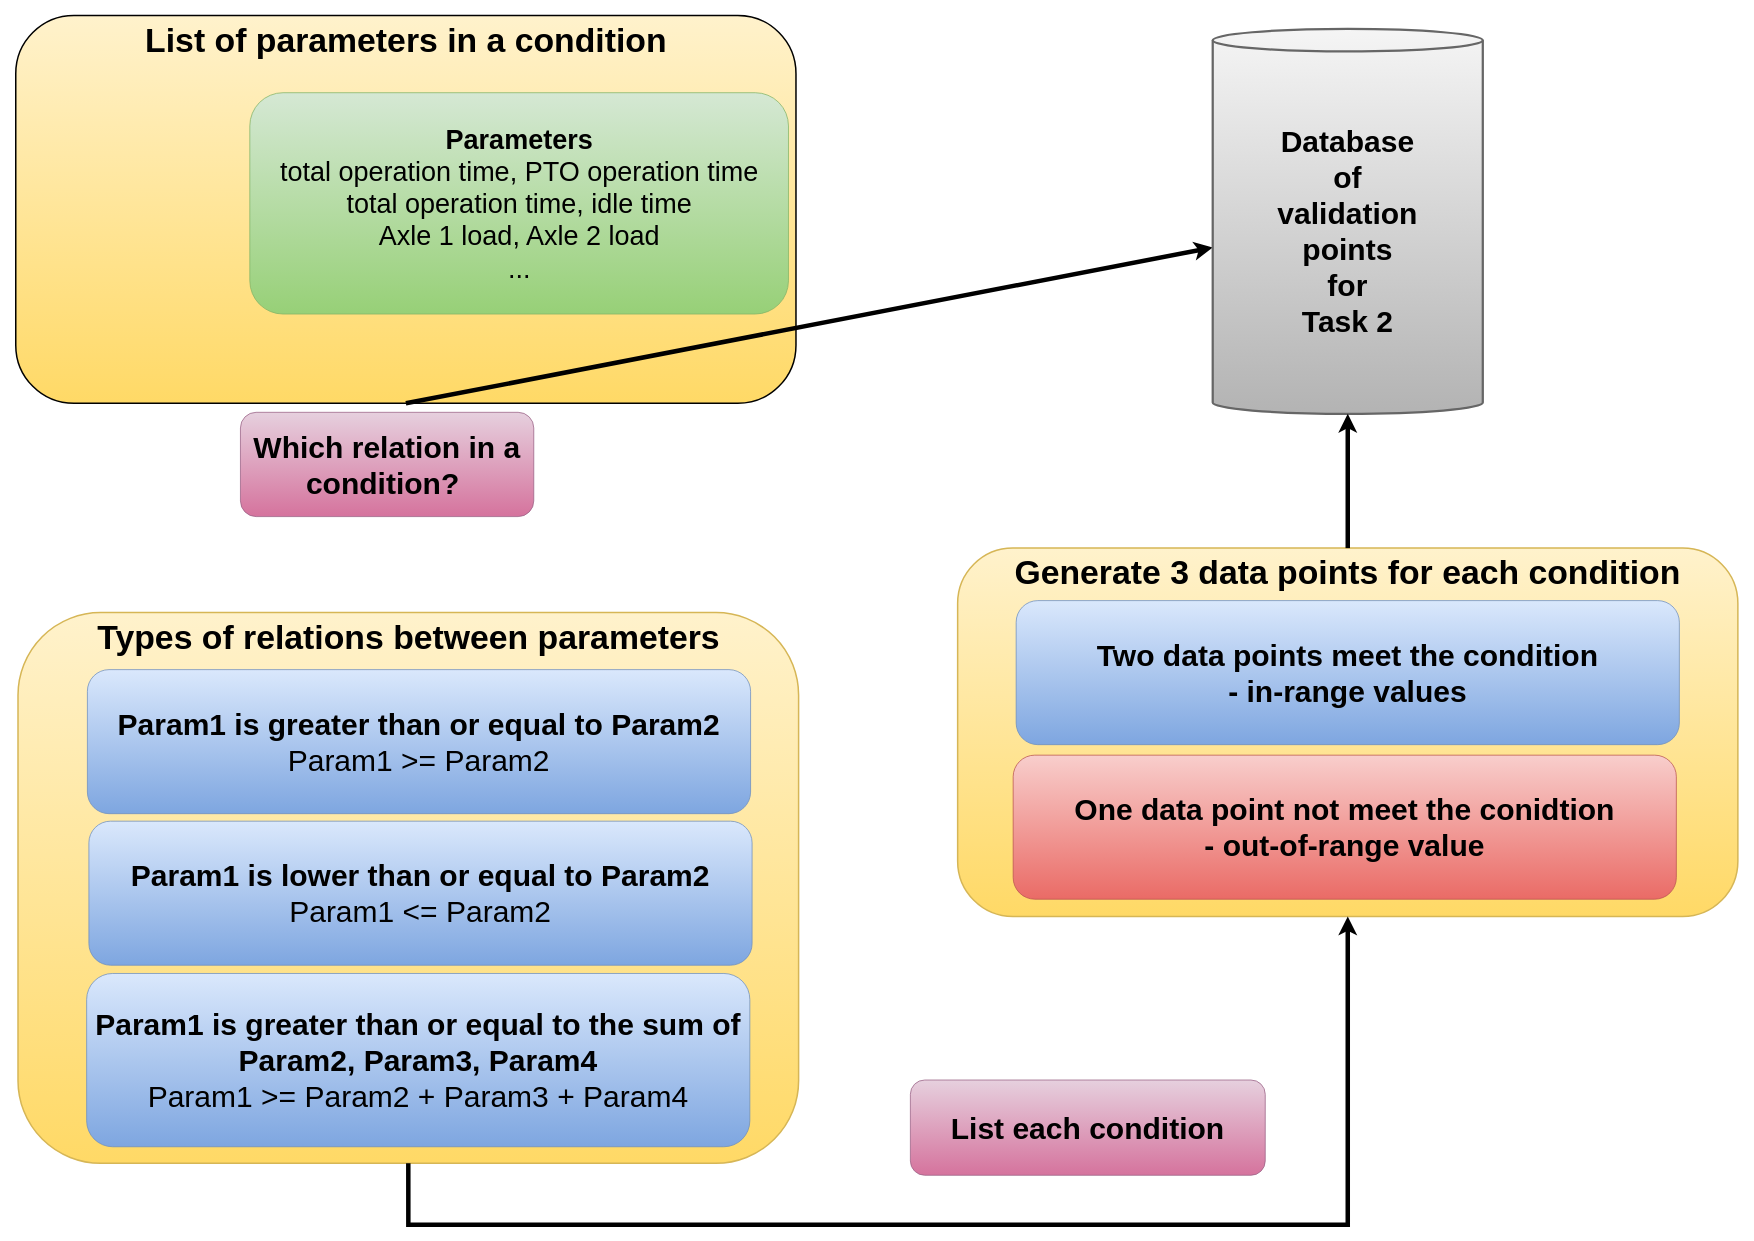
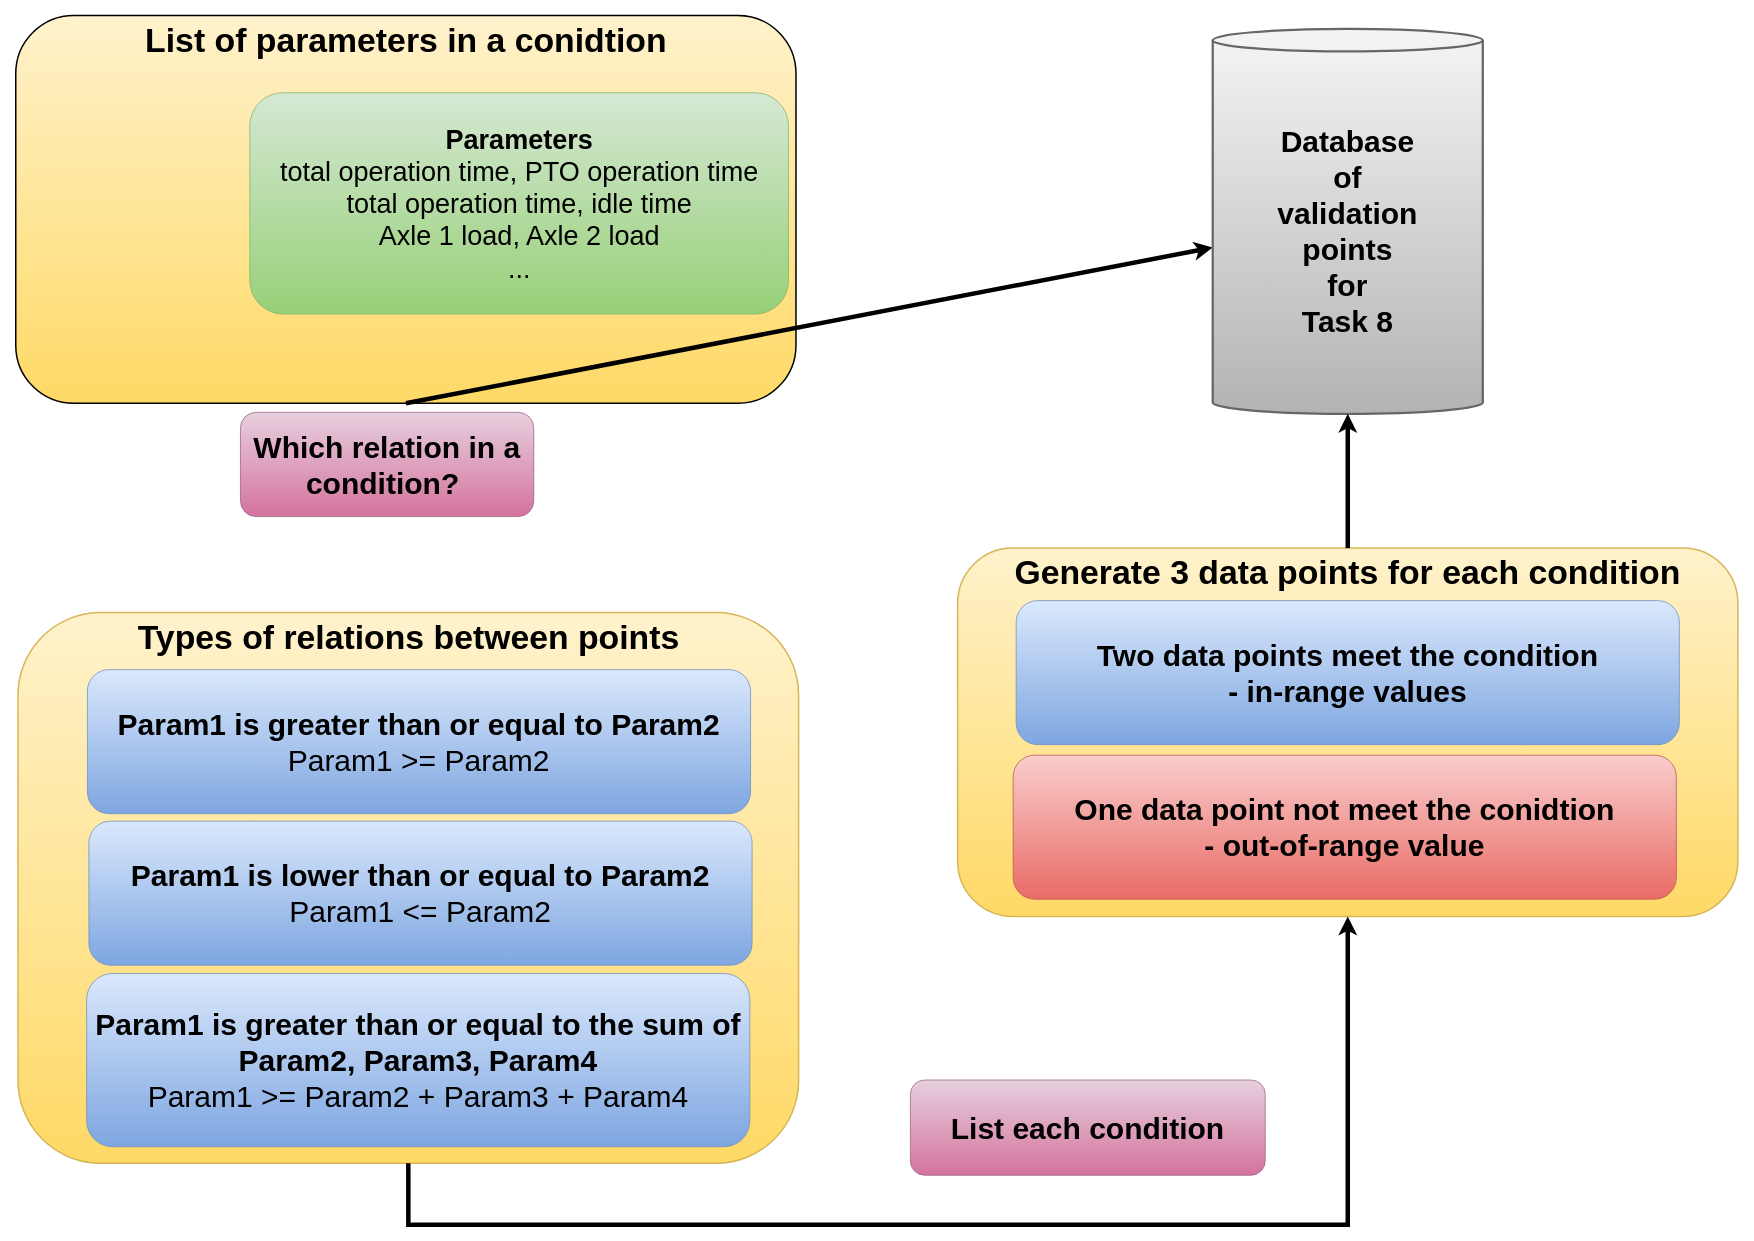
node "List of parameters in a condition": label "List of parameters in a condition" -> "List of parameters in a conidtion"
node "Database of validation points for Task 2": label "Database of validation points for Task 2" -> "Database of validation points for Task 8"
node "Types of relations between parameters": label "Types of relations between parameters" -> "Types of relations between points"
